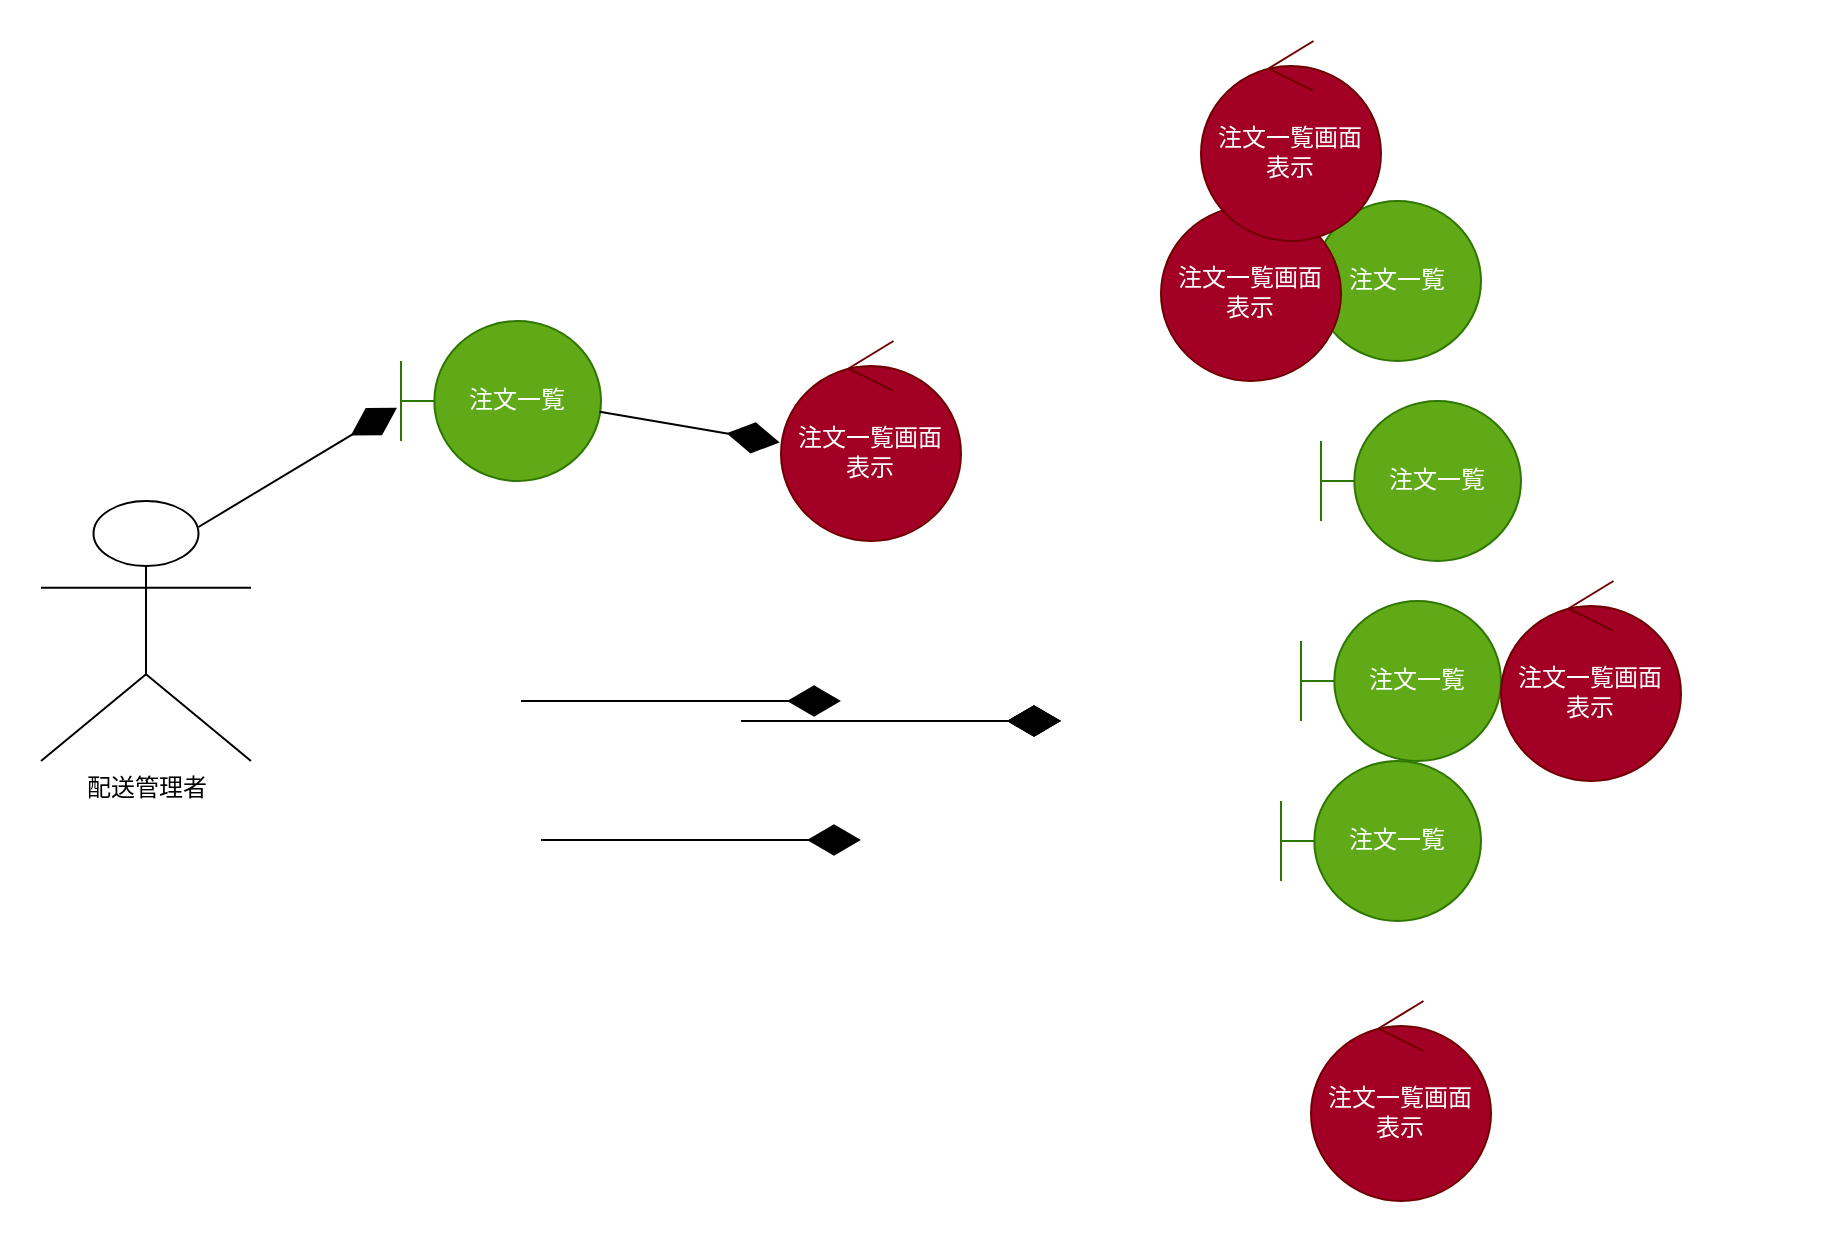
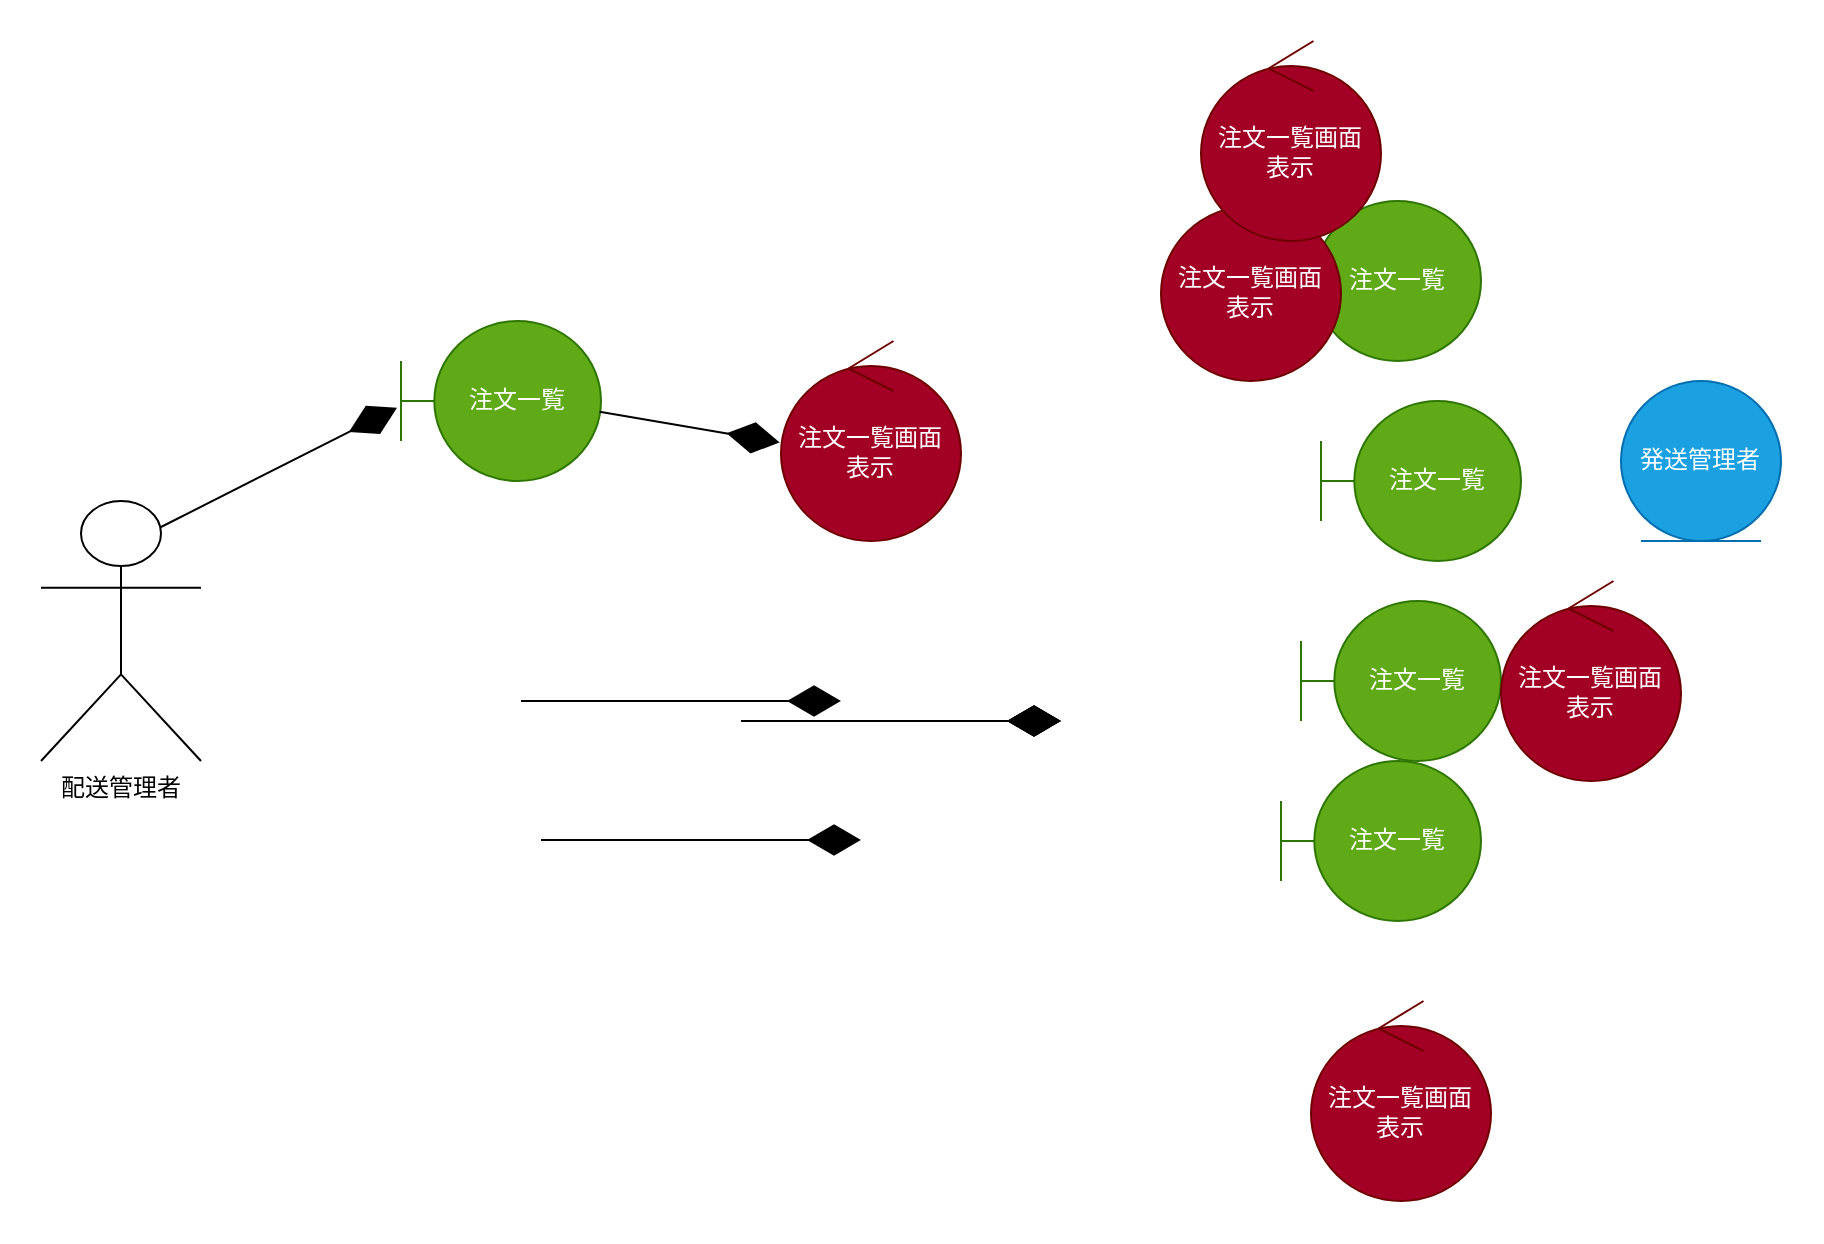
node "発送管理者": added
node "配送管理者": size 210x260 -> 160x260
